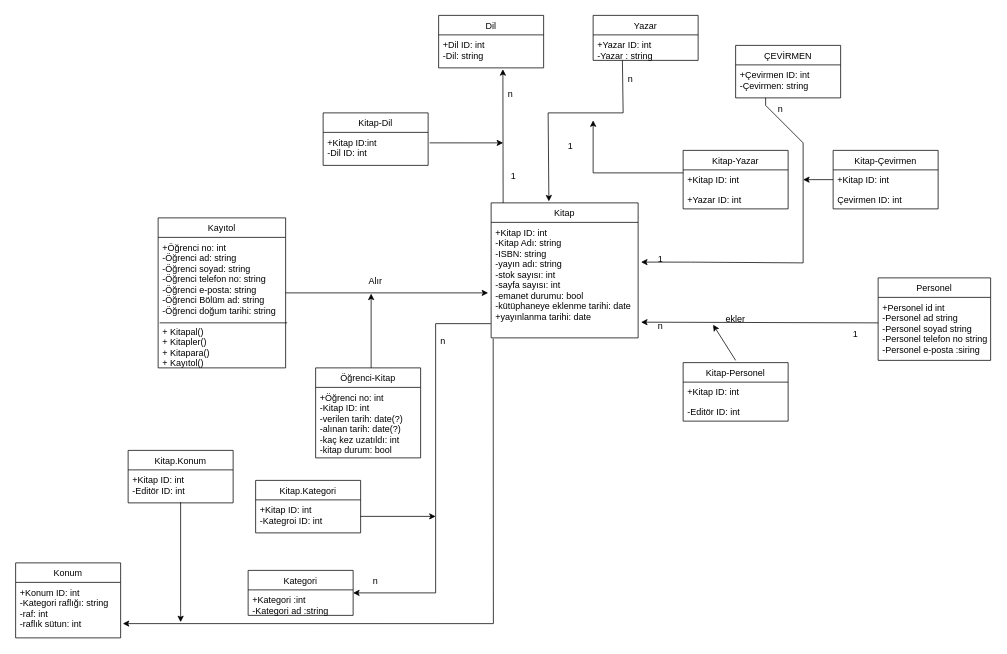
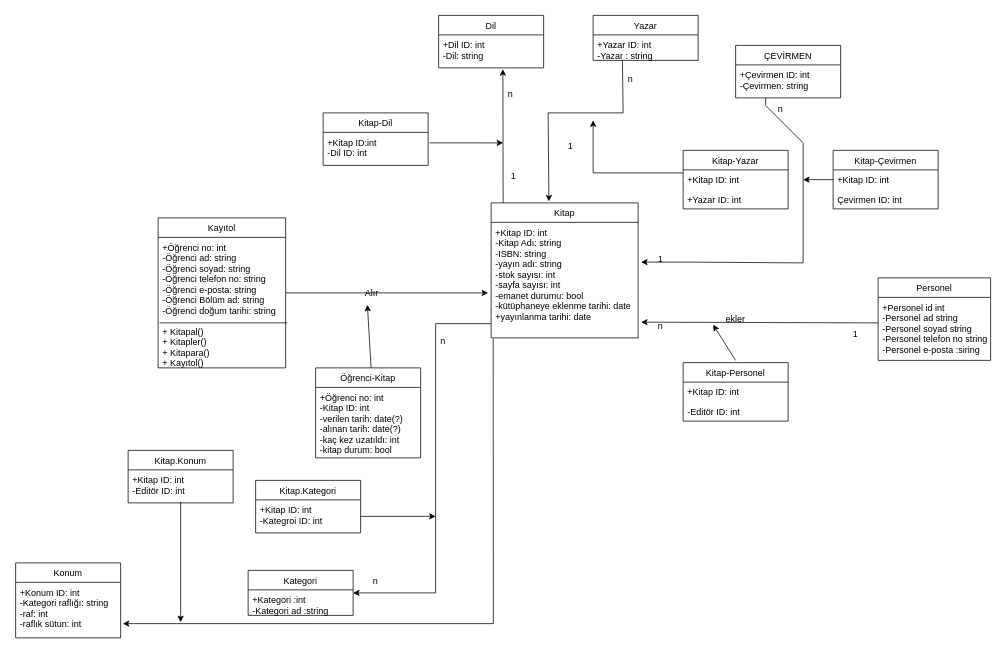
node "Alır": moved (375, 282) -> (372, 293)
